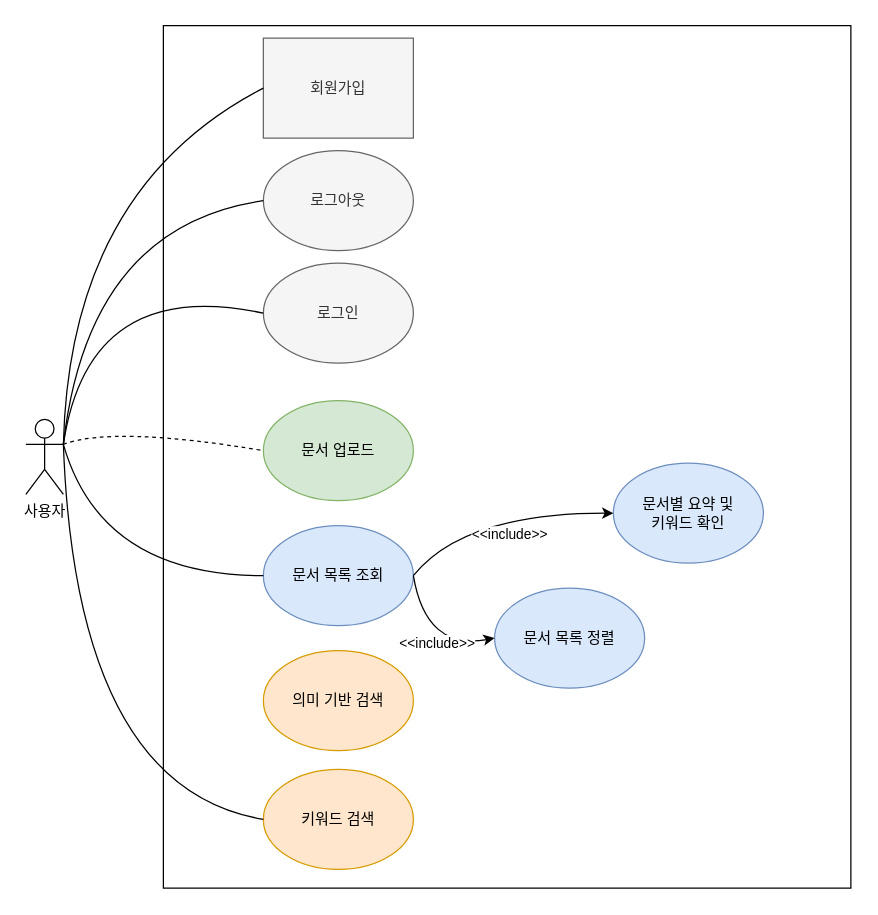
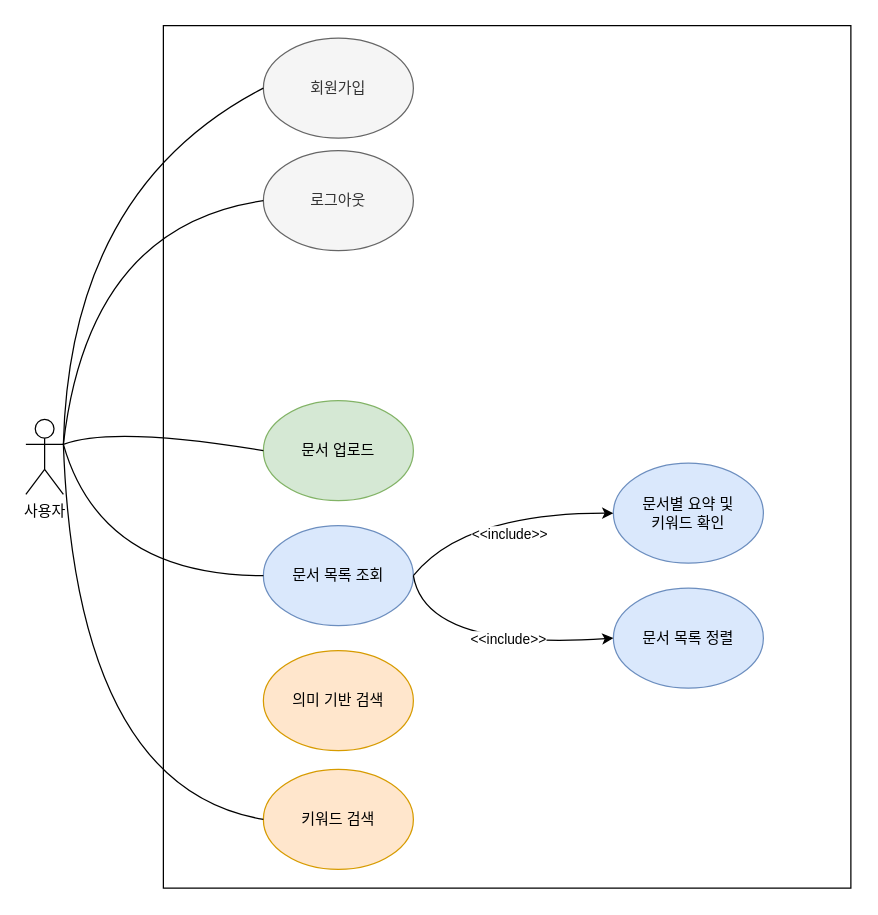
node "회원가입": shape rectangle -> ellipse
node "로그인": removed
edge "로그인" -- "사용자": removed
edge "문서 업로드" -- "사용자": style dashed -> solid
node "문서 목록 정렬": moved (569, 638) -> (688, 638)
